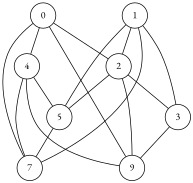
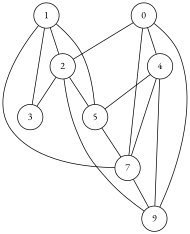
edge "3" -- "9": now "7" -- "9"
